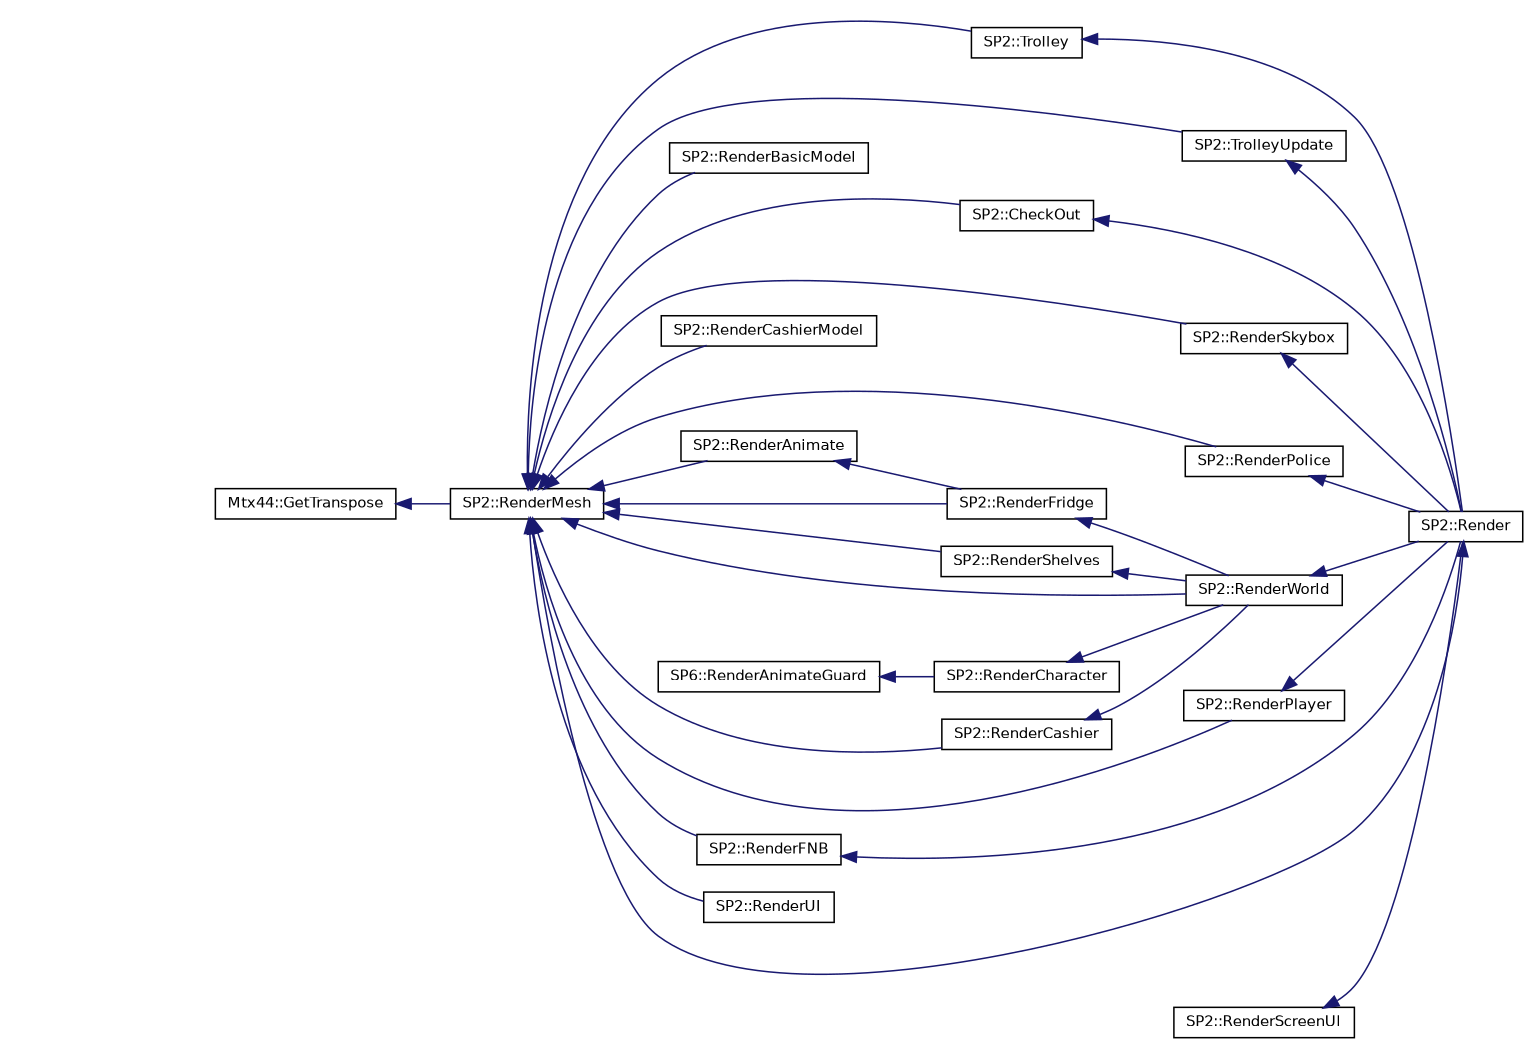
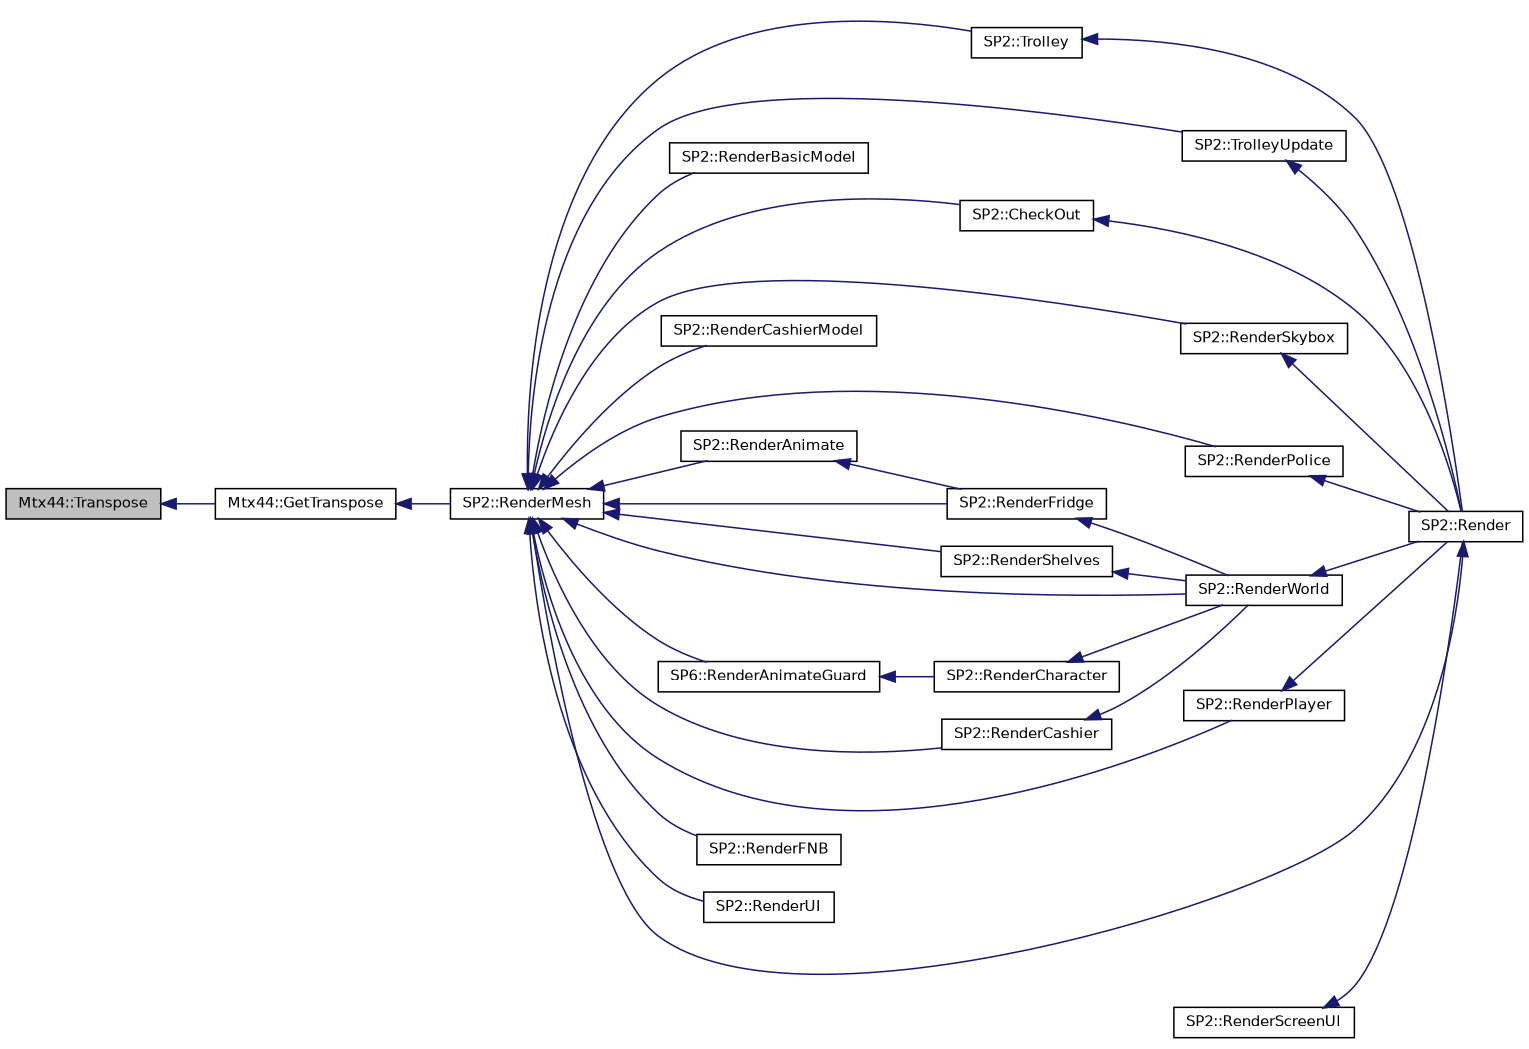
node "Mtx44::Transpose": added
edge "SP6::RenderAnimateGuard" -> "SP2::RenderMesh": added
edge "SP2::Render" -> "SP2::RenderFNB": removed
